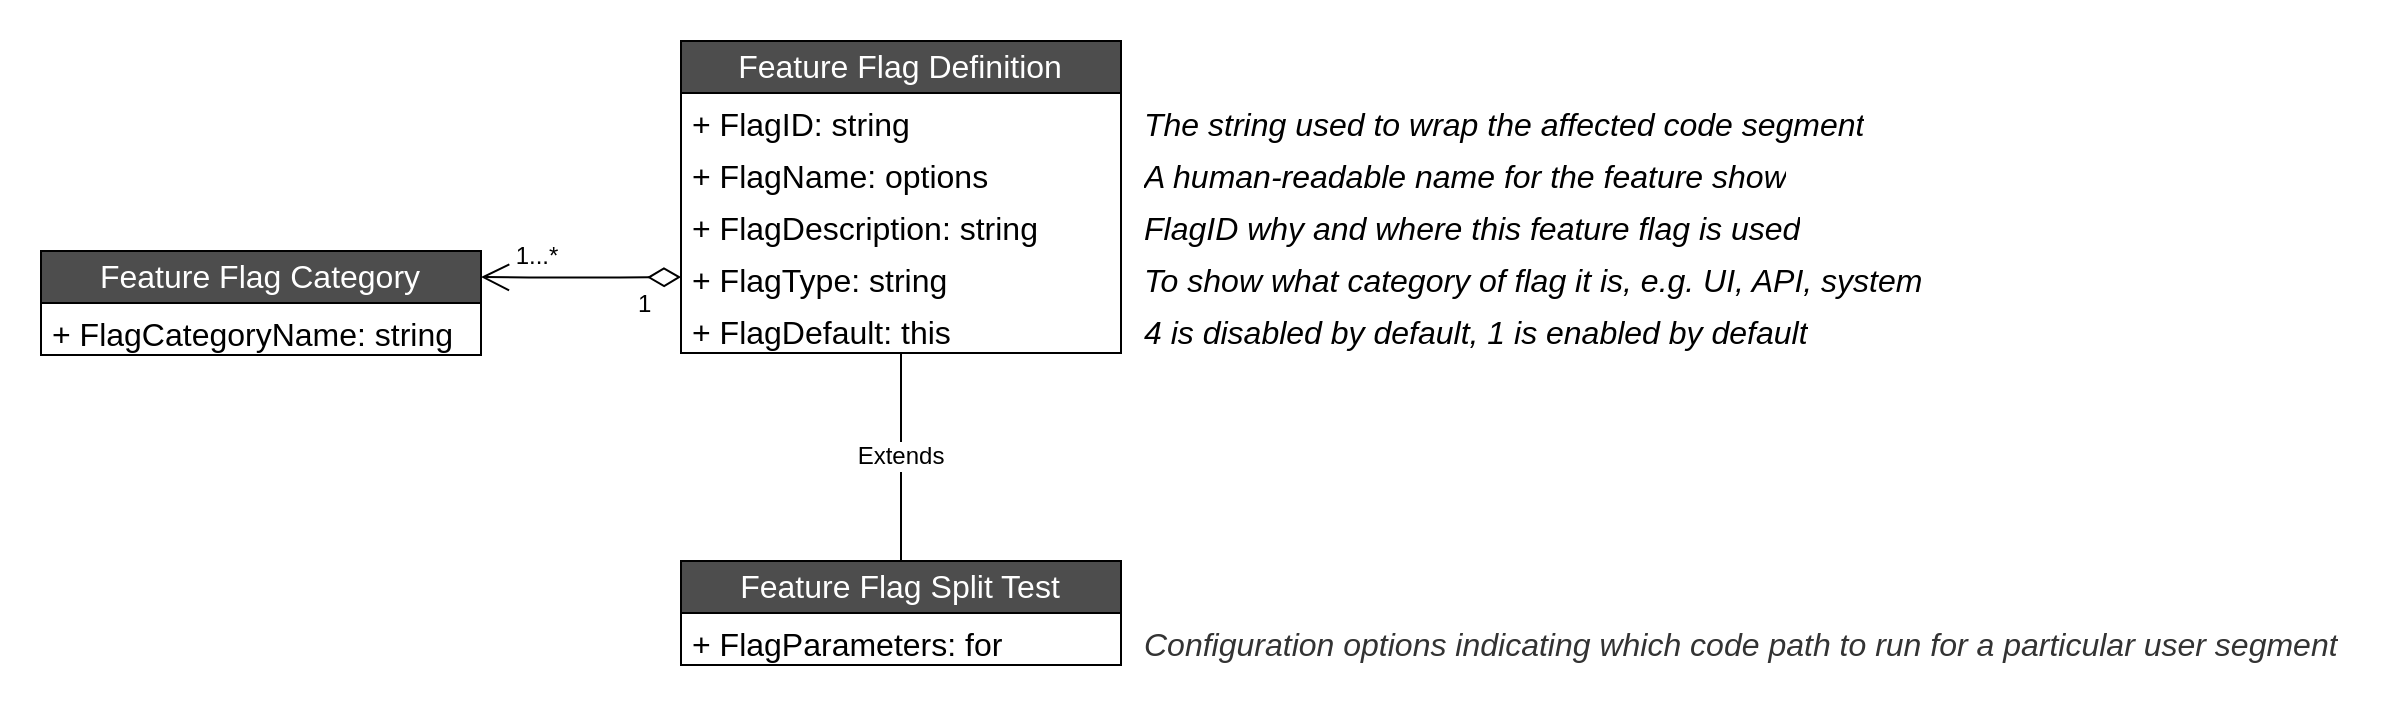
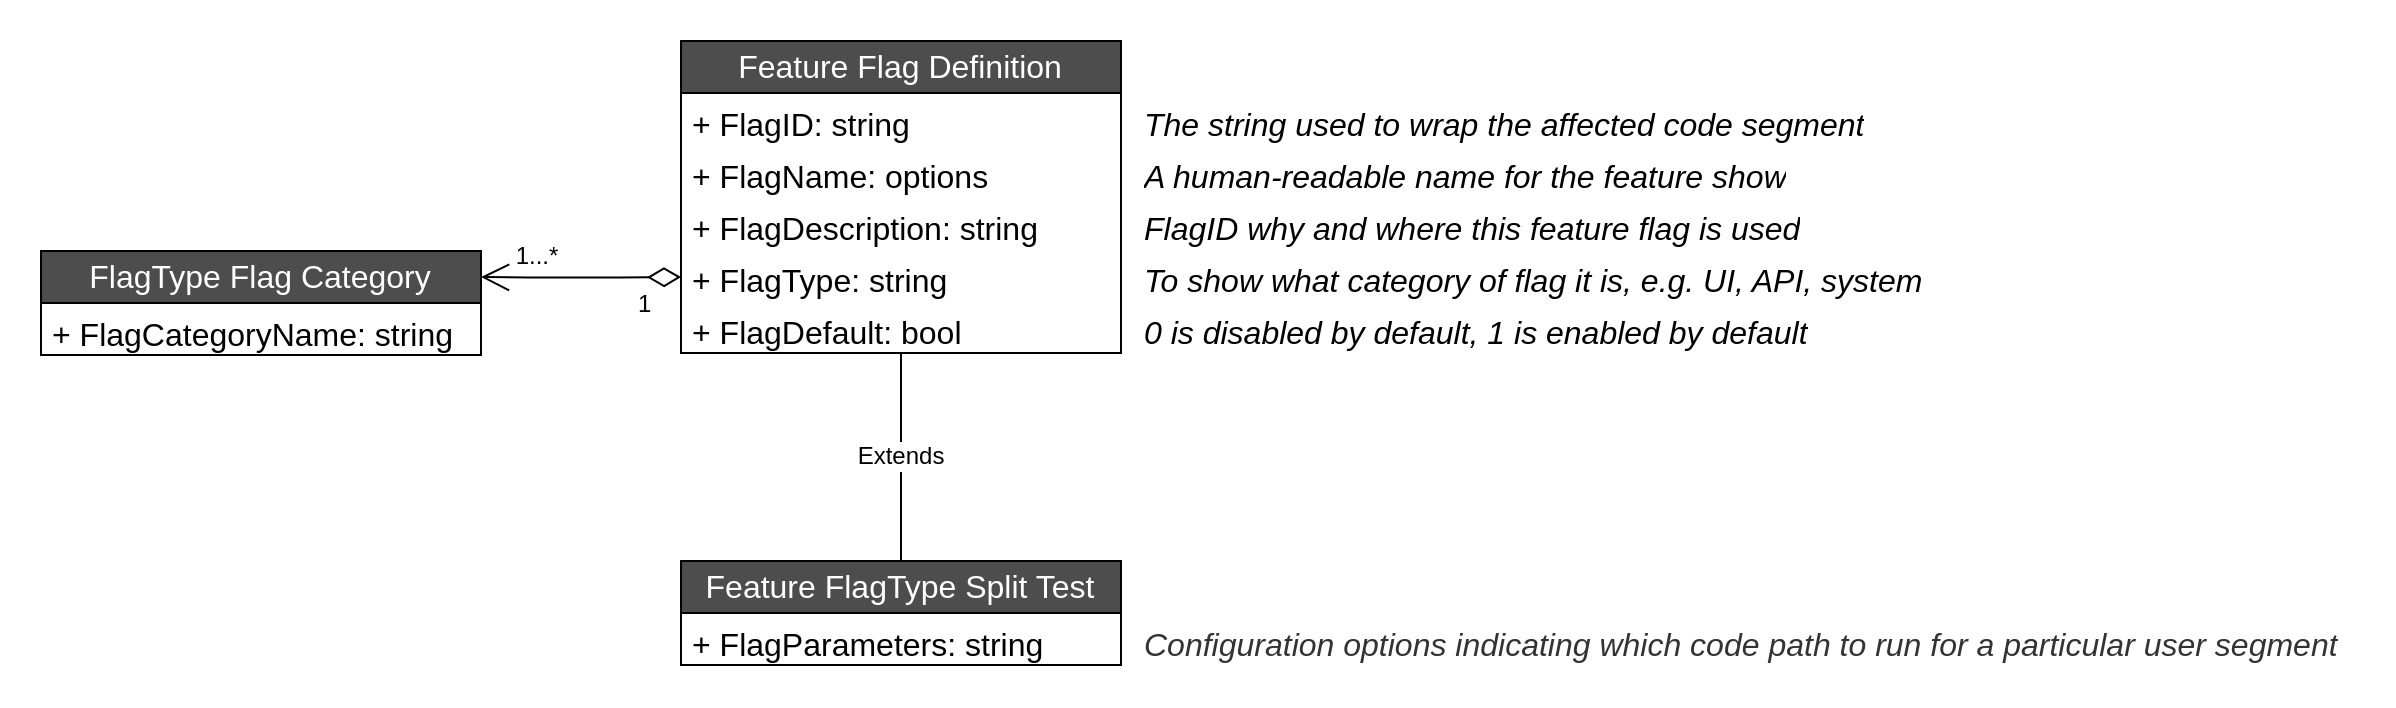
node "Feature Flag Category": label "Feature Flag Category" -> "FlagType Flag Category"
node "+ FlagDefault: this": label "+ FlagDefault: this" -> "+ FlagDefault: bool"
node "4 is disabled by default, 1 is enabled by default": label "4 is disabled by default, 1 is enabled by default" -> "0 is disabled by default, 1 is enabled by default"
node "Feature Flag Split Test": label "Feature Flag Split Test" -> "Feature FlagType Split Test"
node "+ FlagParameters: for": label "+ FlagParameters: for" -> "+ FlagParameters: string"
